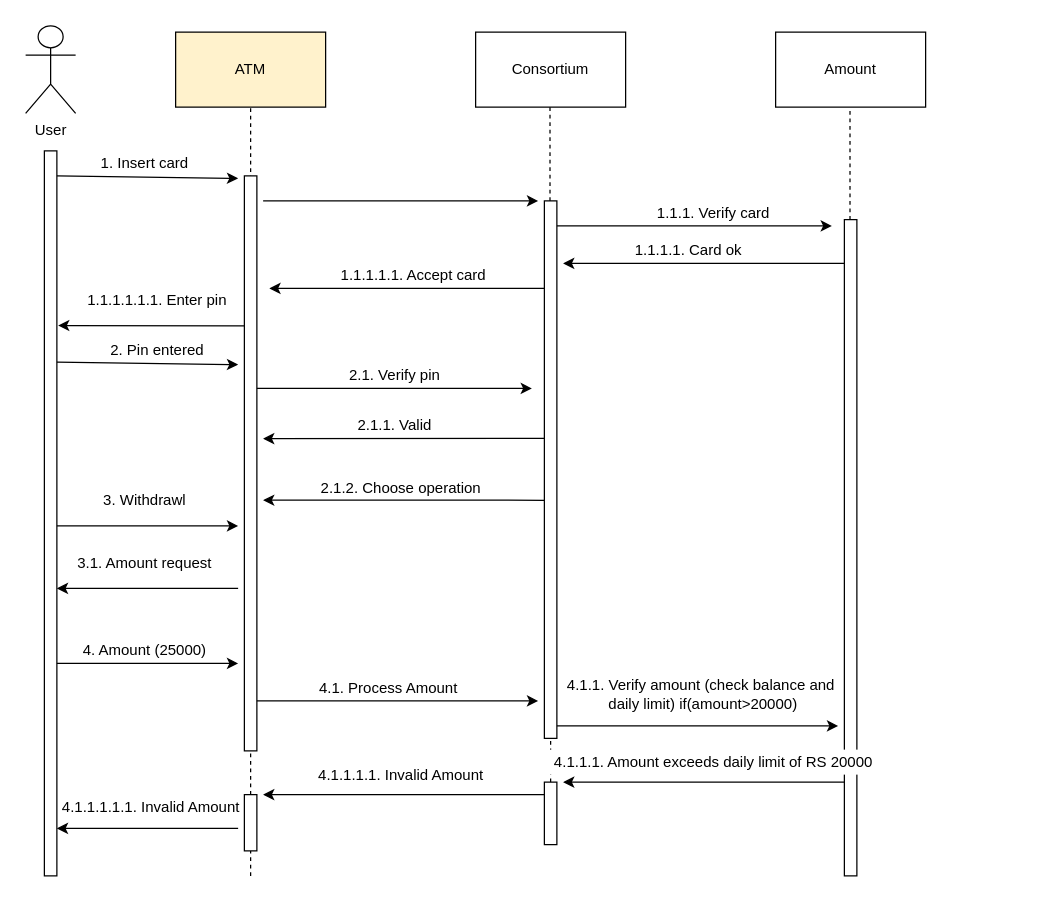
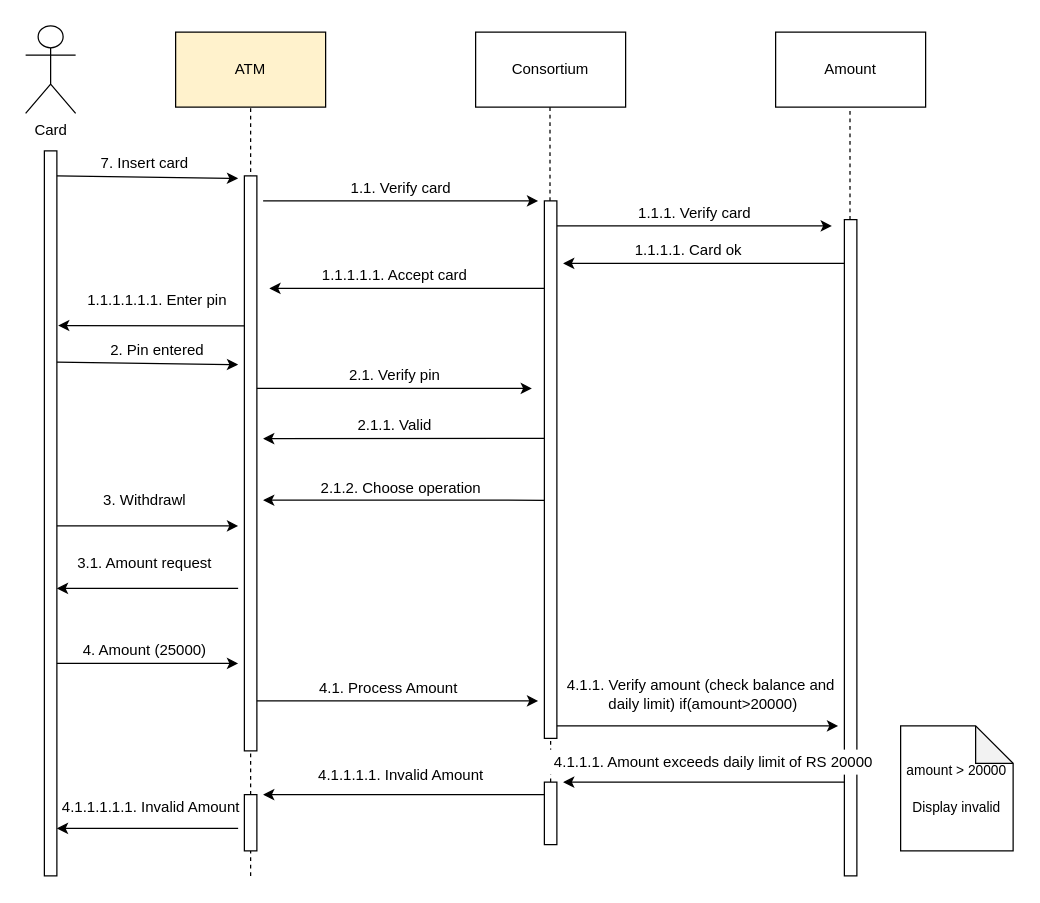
node "User": label "User" -> "Card"
node "1. Insert card": label "1. Insert card" -> "7. Insert card"
node "1.1. Verify card": added
node "1.1.1. Verify card": moved (713, 213) -> (694, 213)
node "1.1.1.1.1. Accept card": moved (413, 276) -> (394, 276)
node "amount > 20000 Display invalid": added
